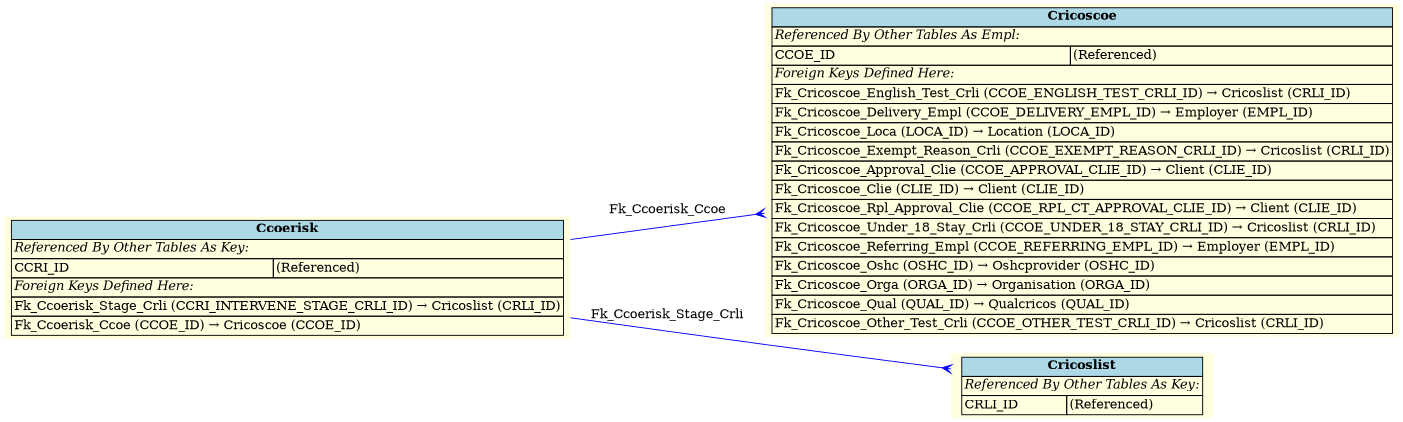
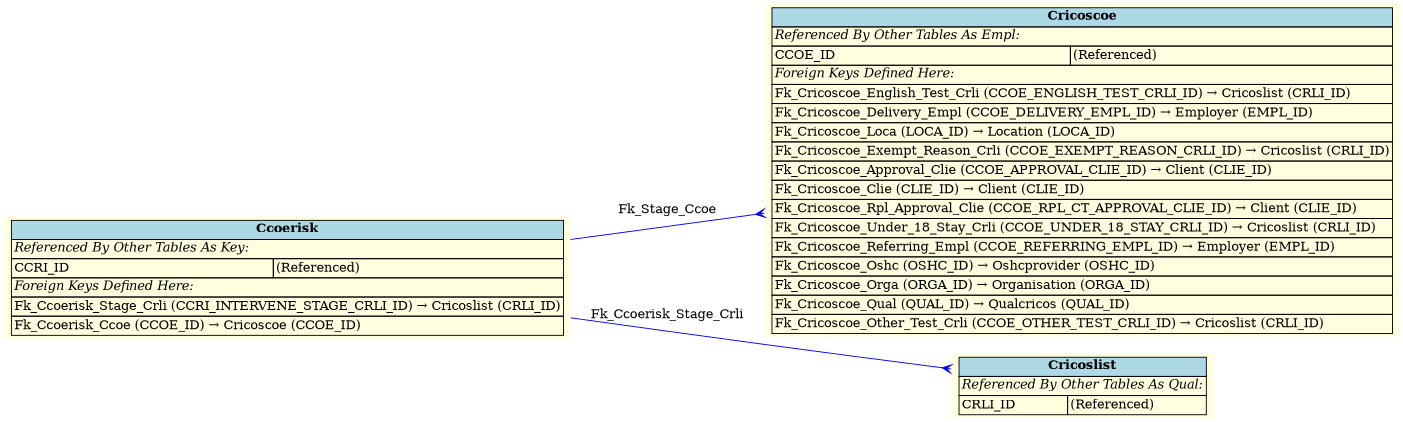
edge "Cricoscoe" -- "Ccoerisk": label " Fk_Ccoerisk_Ccoe " -> " Fk_Stage_Ccoe "
node "Cricoslist": text "Referenced By Other Tables As Key:" -> "Referenced By Other Tables As Qual:"
